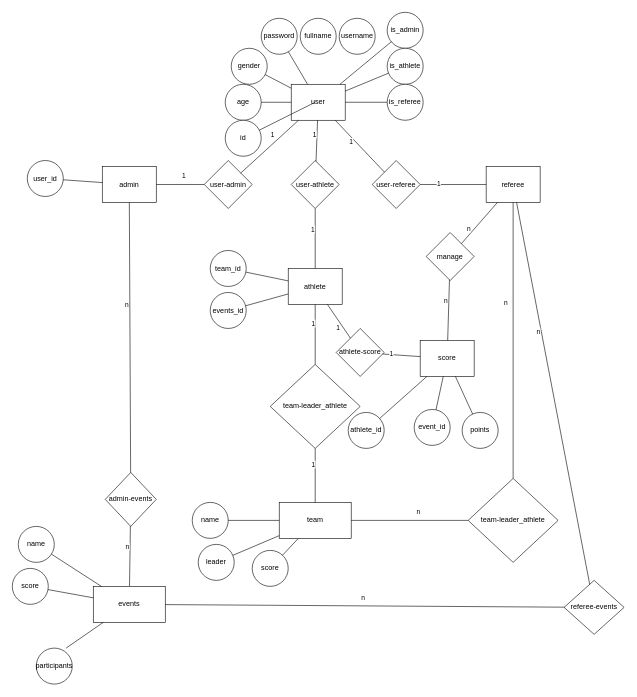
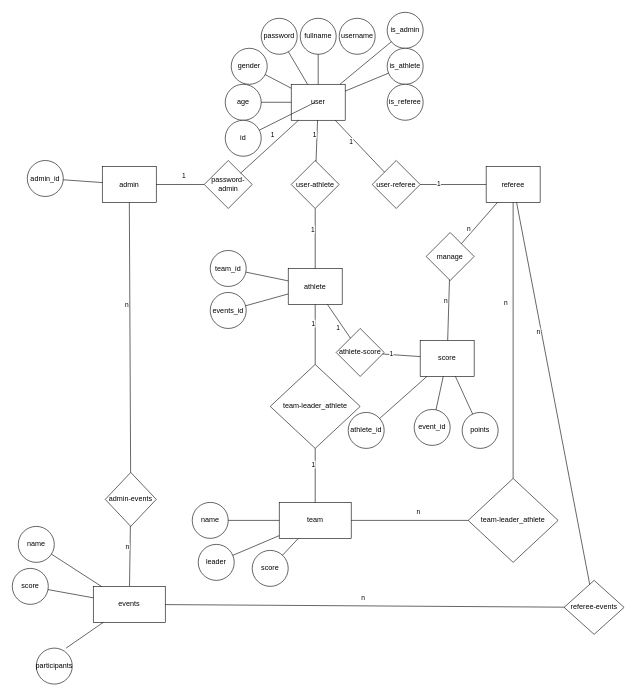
edge "user" -- "is_referee": now "user" -- "fullname"
node "user_id": label "user_id" -> "admin_id"
node "user-admin": label "user-admin" -> "password-admin"
